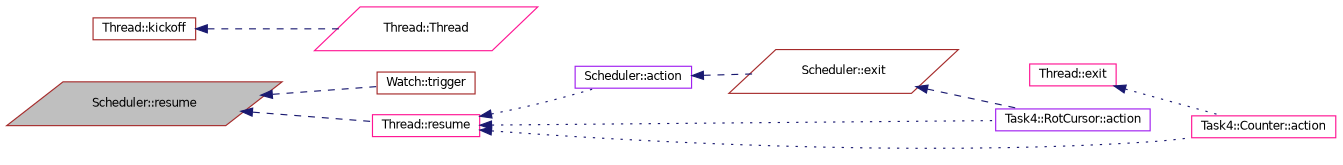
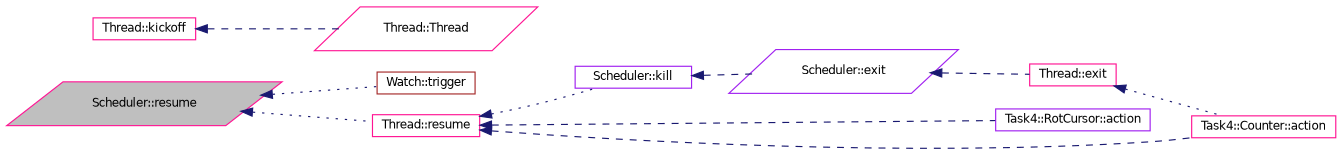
node "Thread::kickoff": color brown -> deeppink
node "Scheduler::exit": color brown -> purple
node "Scheduler::action": label "Scheduler::action" -> "Scheduler::kill"
edge "Watch::trigger" -> "Scheduler::resume": style dashed -> dotted
edge "Task4::RotCursor::action" -> "Scheduler::exit": now "Thread::exit" -> "Scheduler::exit"
node "Scheduler::resume": color brown -> deeppink
edge "Thread::resume" -> "Scheduler::resume": style dashed -> dotted
edge "Task4::RotCursor::action" -> "Thread::resume": style dotted -> dashed
edge "Task4::Counter::action" -> "Thread::resume": style dotted -> dashed
